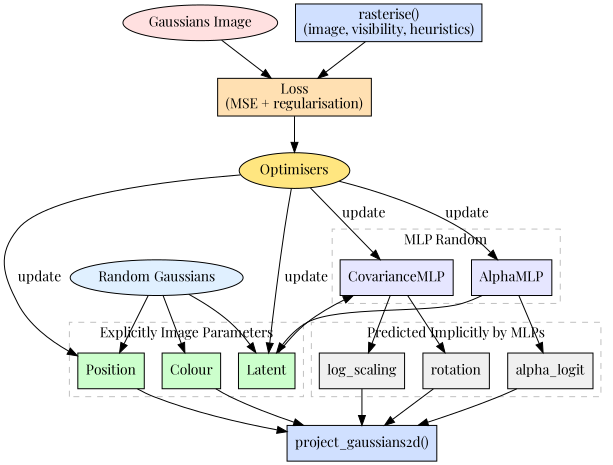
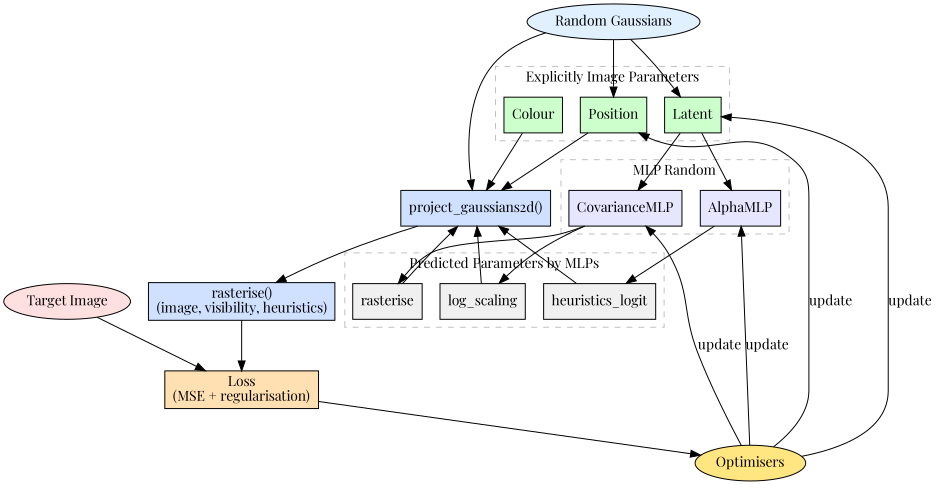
node "Gaussians Image": label "Gaussians Image" -> "Target Image"
edge "project_gaussians2d()" -> "rasterise() (image, visibility, heuristics)": added
edge "AlphaMLP" -> "Latent": reversed
edge "Random Gaussians" -> "Colour": now "Random Gaussians" -> "project_gaussians2d()"
cluster "Predicted Implicitly by MLPs": label "Predicted Implicitly by MLPs" -> "Predicted Parameters by MLPs"
node "rotation": label "rotation" -> "rasterise"
node "alpha_logit": label "alpha_logit" -> "heuristics_logit"
